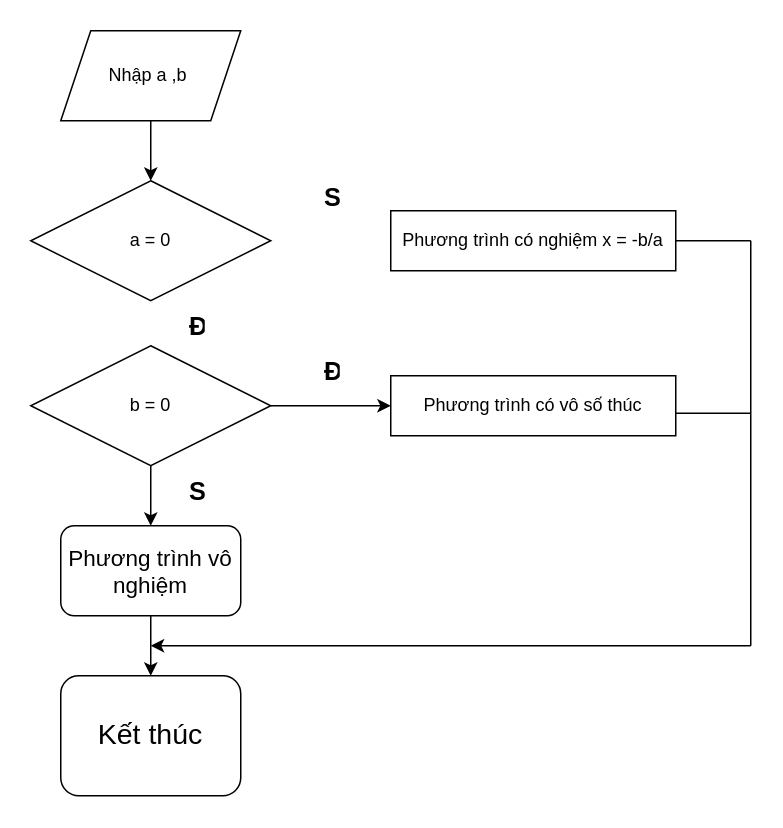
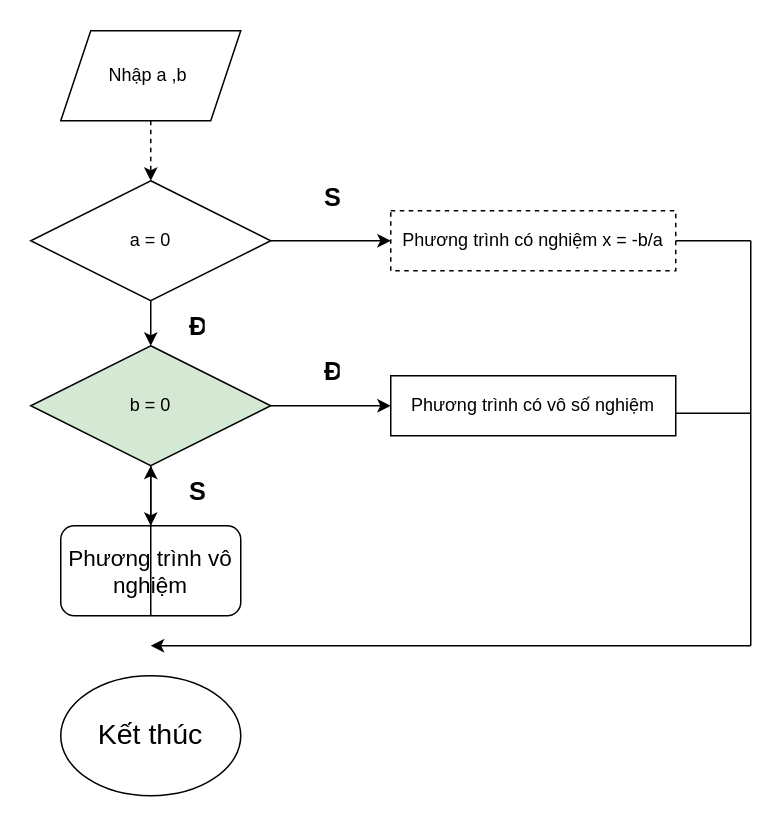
edge "Nhập a ,b" -> "a = 0": style solid -> dashed
edge "a = 0" -> "Phương trình có nghiệm x = -b/a": added
node "Phương trình có nghiệm x = -b/a": style solid -> dashed
edge "a = 0" -> "b = 0": added
node "b = 0": fillcolor #ffffff -> #d5e8d4
node "Phương trình có vô số thúc": label "Phương trình có vô số thúc" -> "Phương trình có vô số nghiệm"
edge "Phương trình vô nghiệm" -> "Kết thúc": now "Phương trình vô nghiệm" -> "b = 0"
node "Kết thúc": shape rounded rectangle -> ellipse
